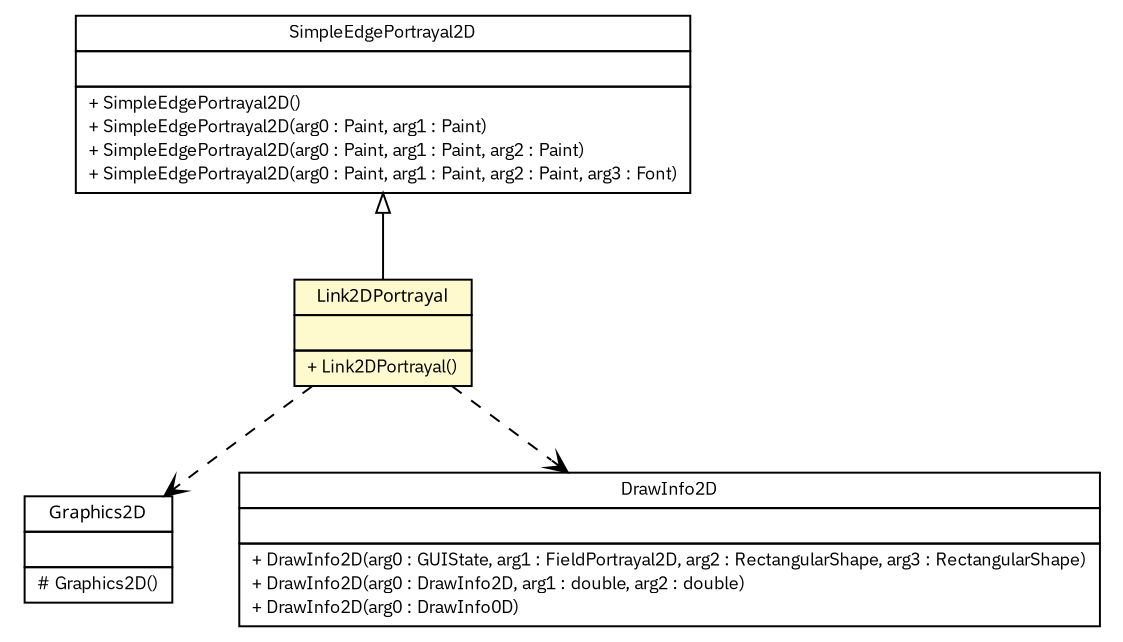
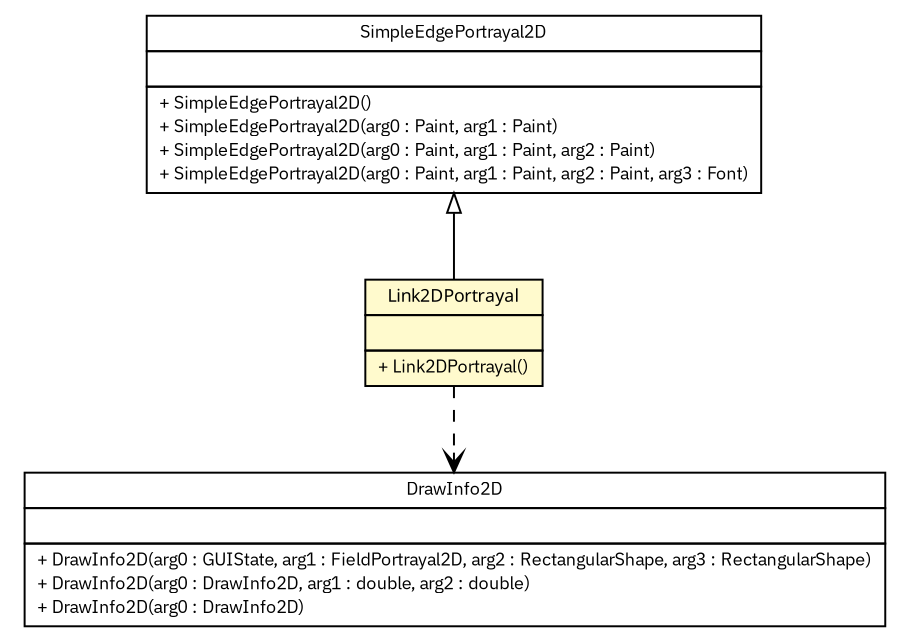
node "Graphics2D": removed
node "DrawInfo2D": text "+ DrawInfo2D(arg0 : DrawInfo0D)" -> "+ DrawInfo2D(arg0 : DrawInfo2D)"
